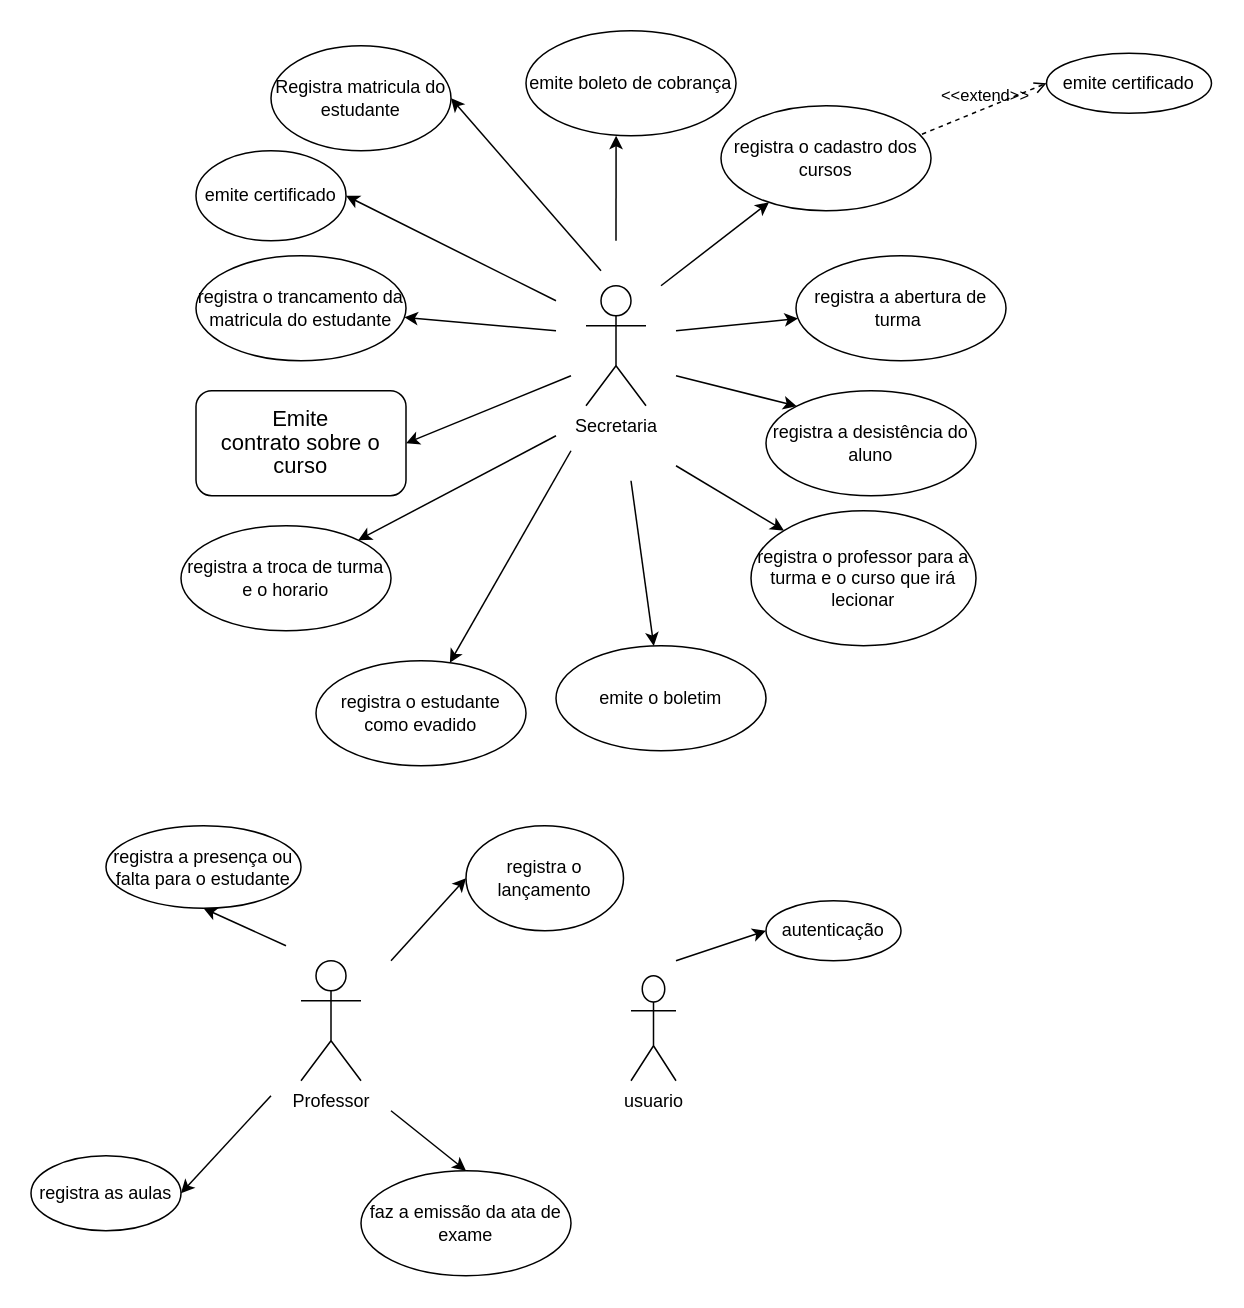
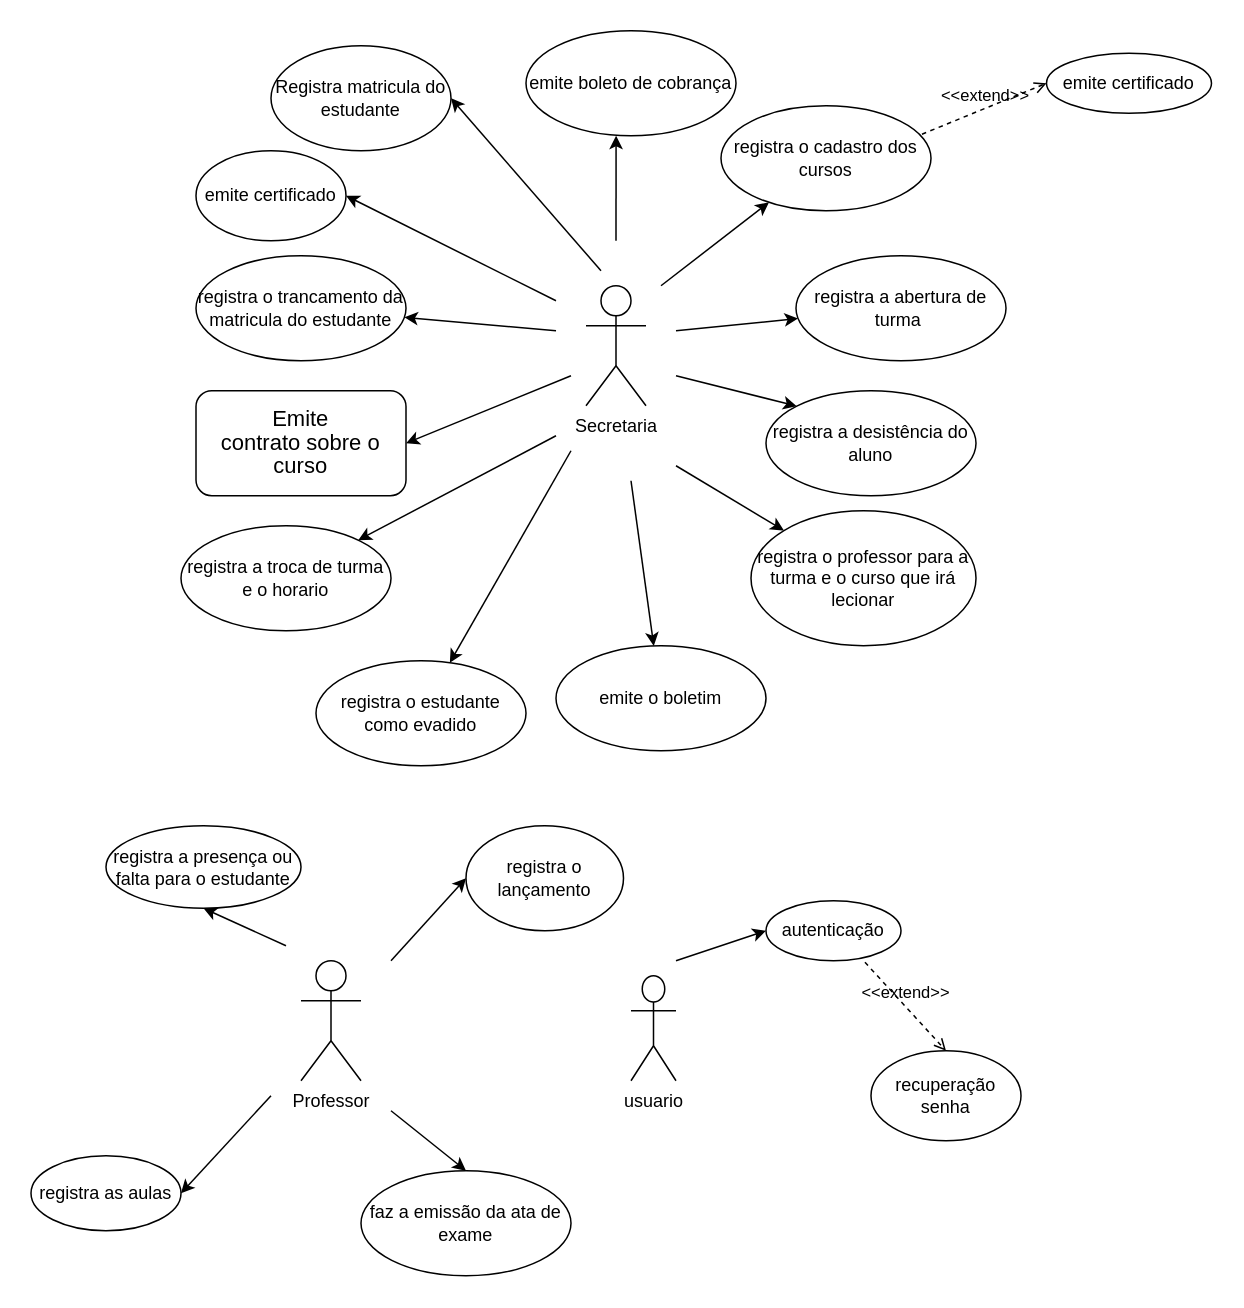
edge "autenticação" -> "recuperação senha": added, label "<<extend>>"
node "recuperação senha": added
